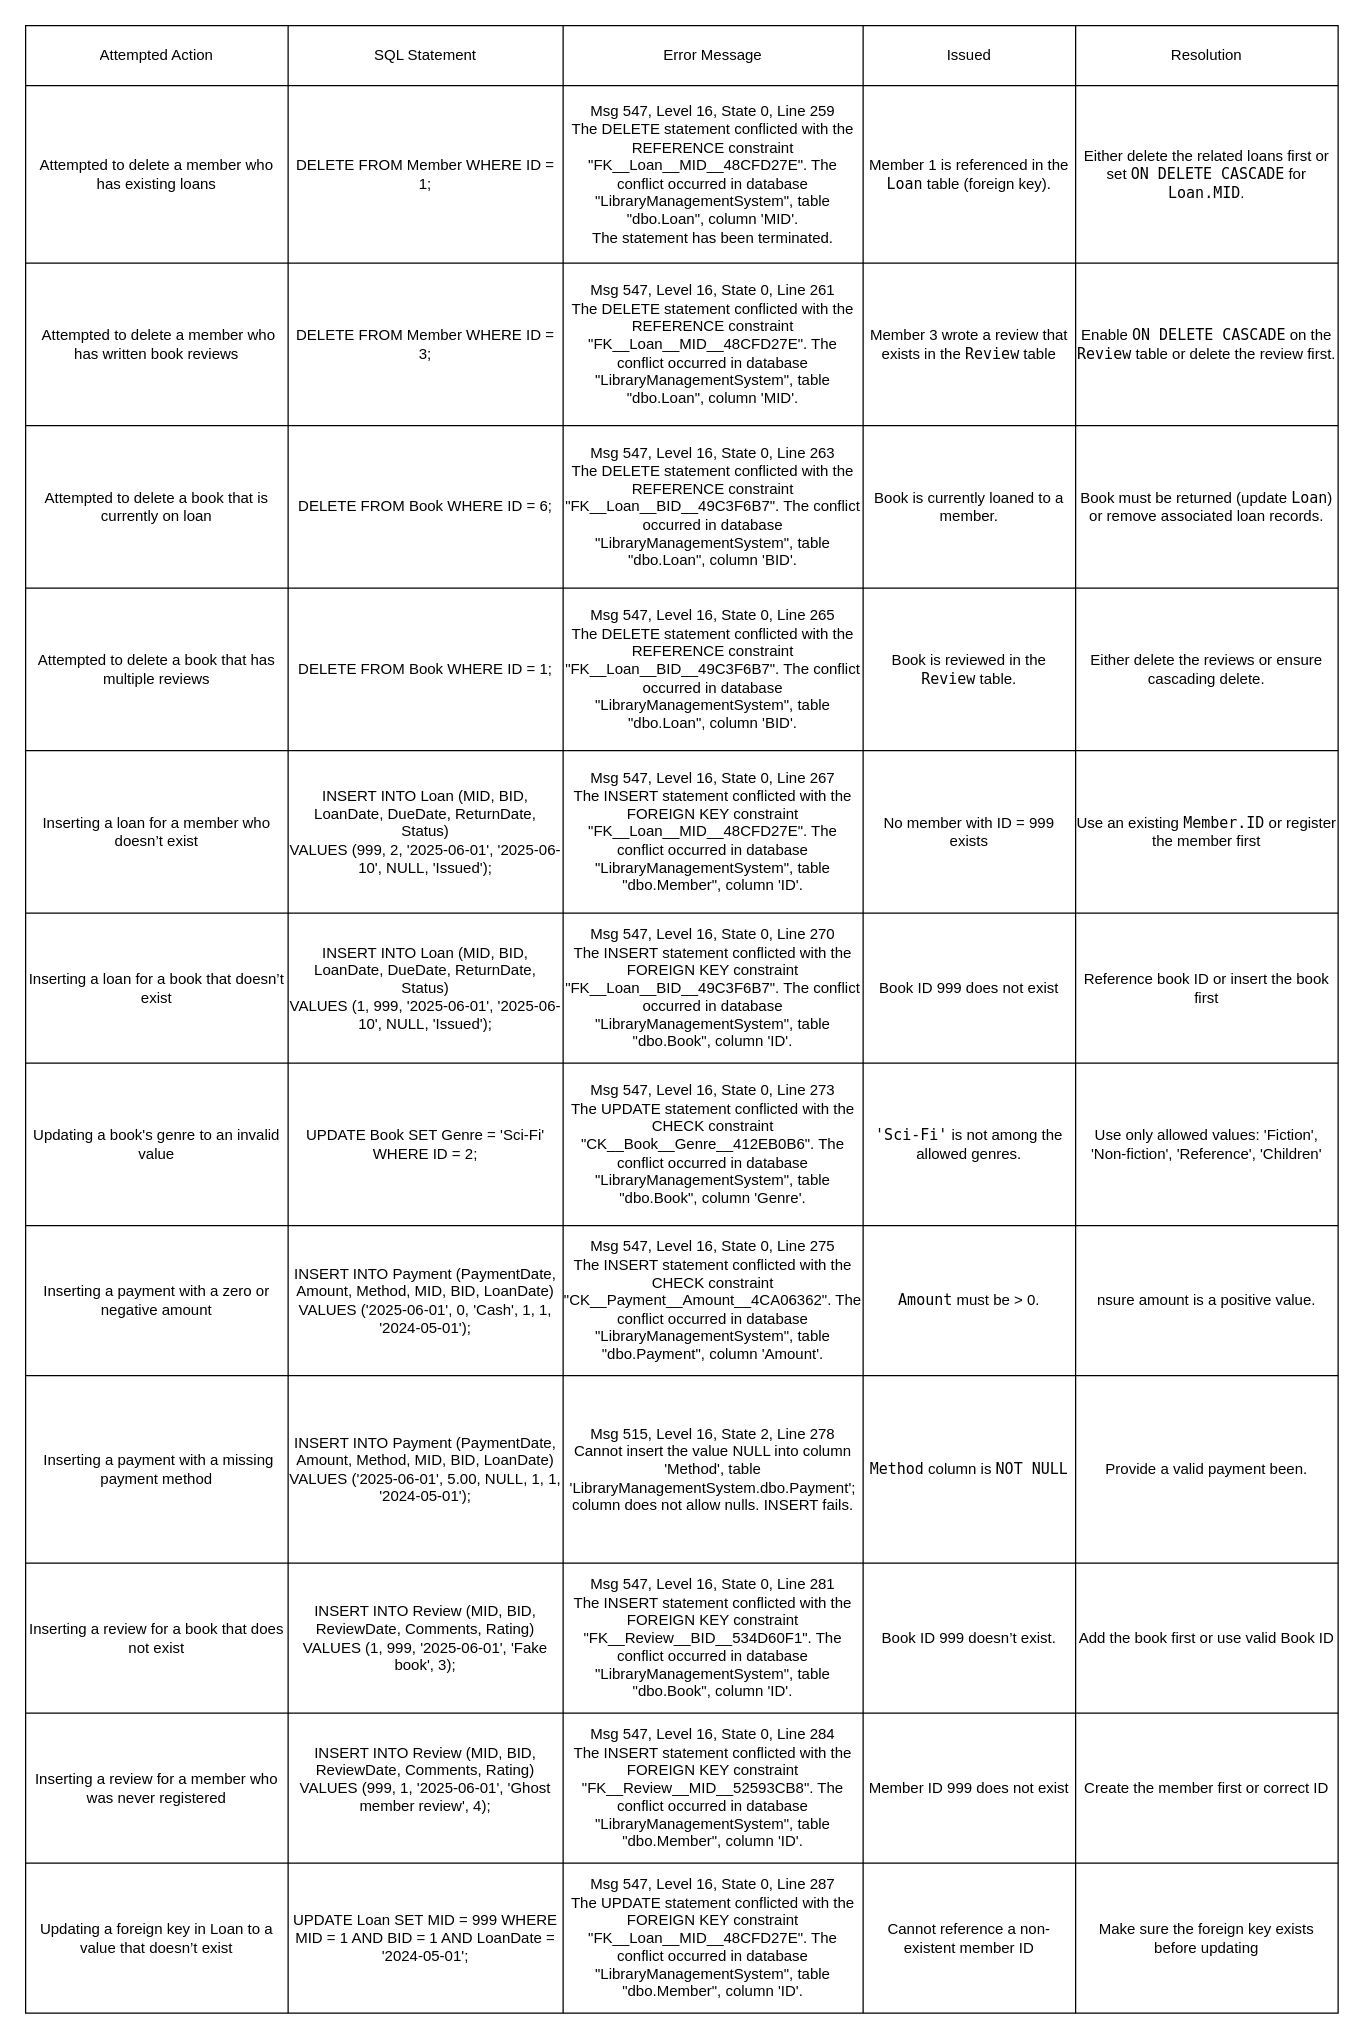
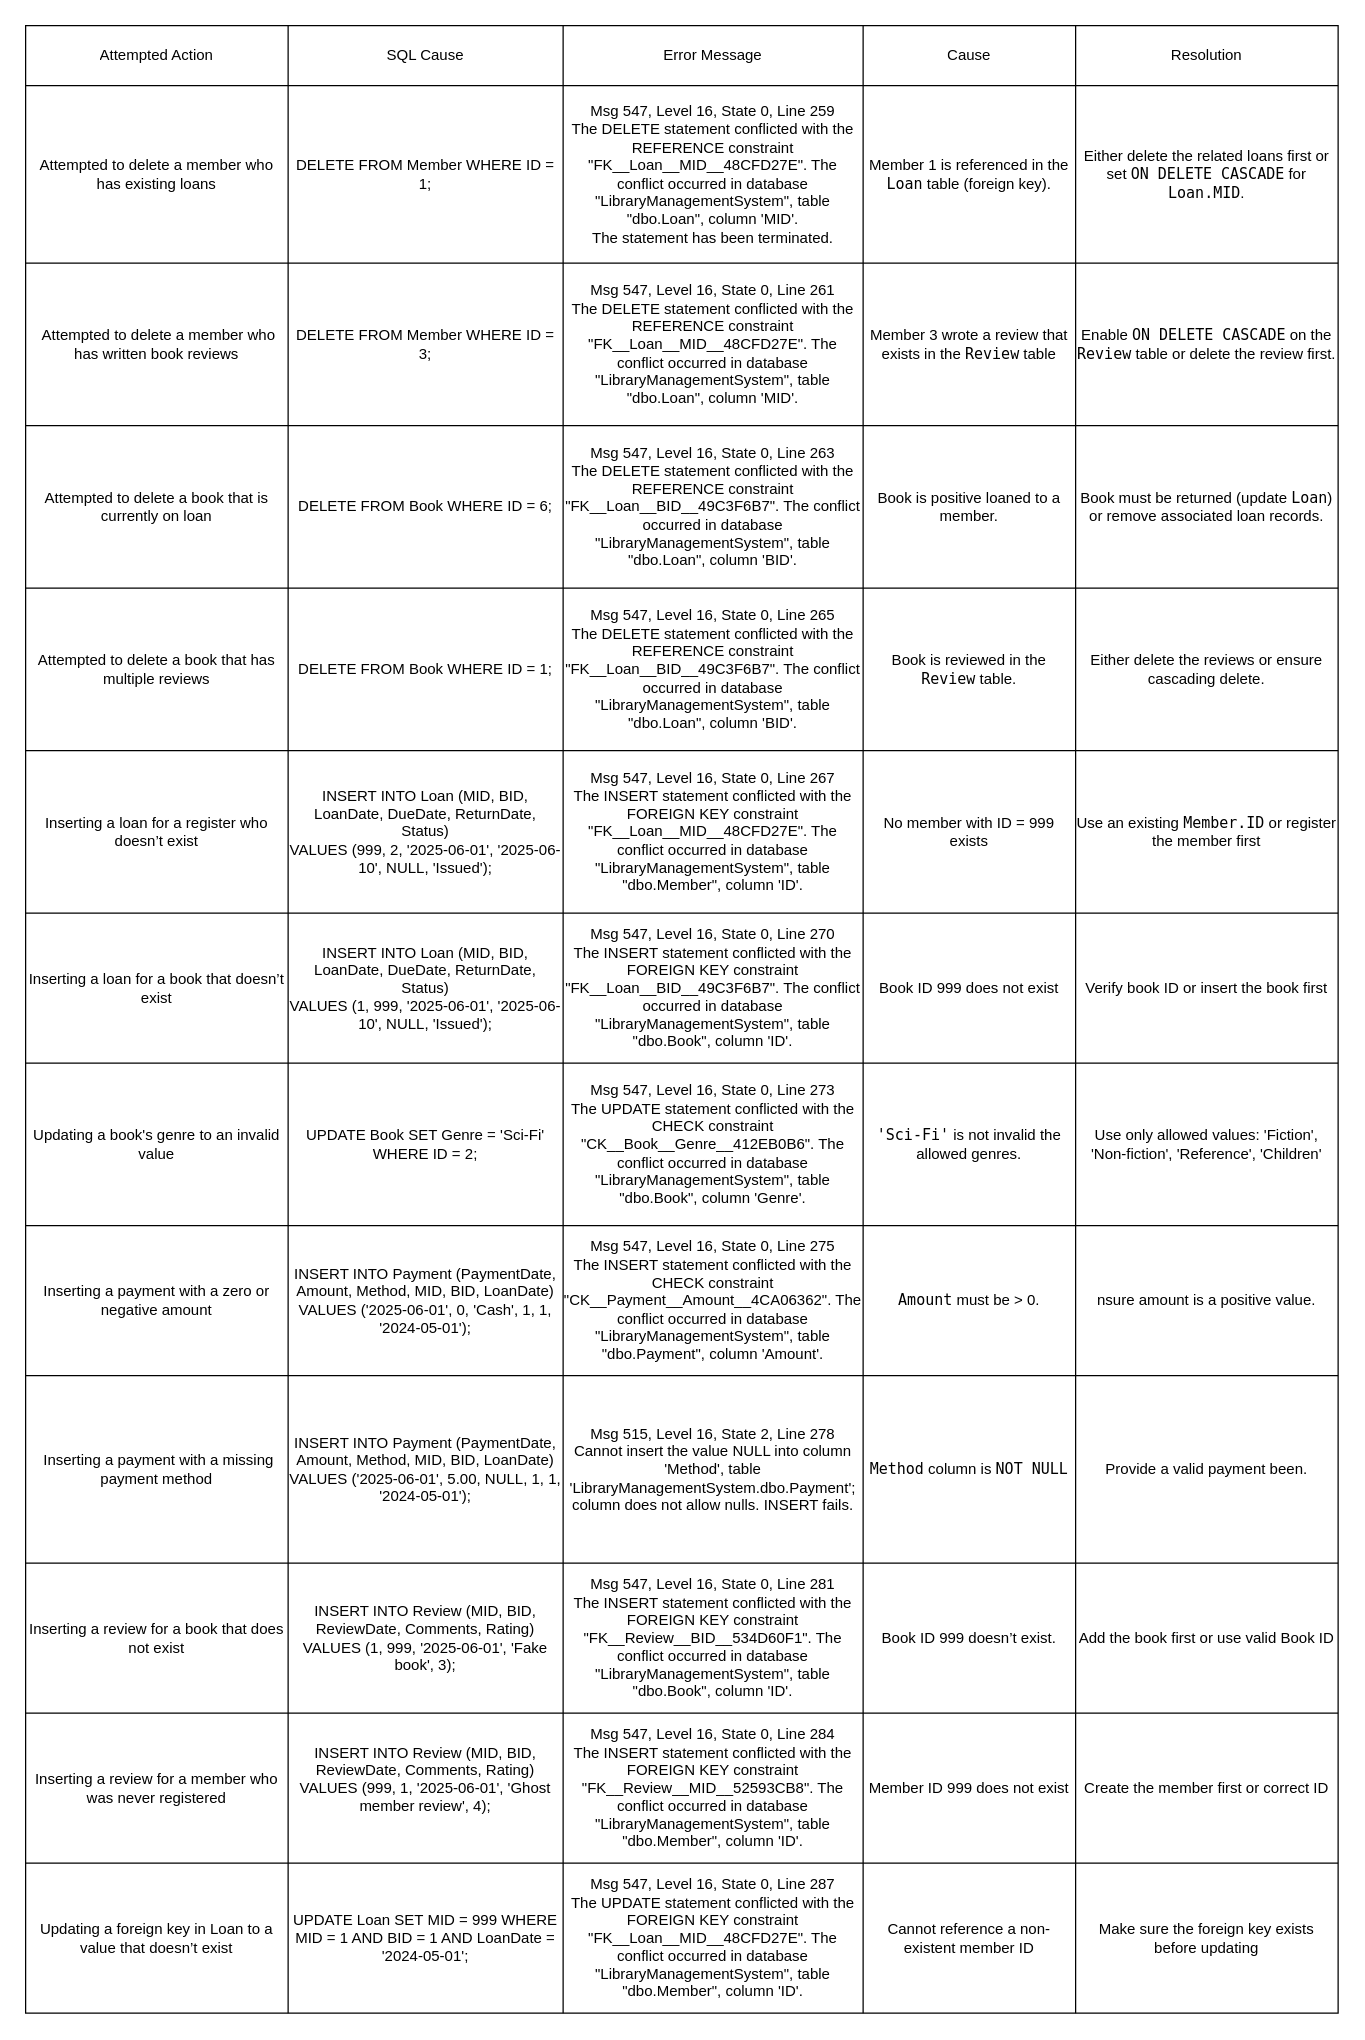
node "SQL Statement": label "SQL Statement" -> "SQL Cause"
node "Issued": label "Issued" -> "Cause"
node "Book is currently loaned to a member.": label "Book is currently loaned to a member." -> "Book is positive loaned to a member."
node "Inserting a loan for a member who doesn’t exist": label "Inserting a loan for a member who doesn’t exist" -> "Inserting a loan for a register who doesn’t exist"
node "Reference book ID or insert the book first": label "Reference book ID or insert the book first" -> "Verify book ID or insert the book first"
node "'Sci-Fi' is not among the allowed genres.": label "'Sci-Fi' is not among the allowed genres." -> "'Sci-Fi' is not invalid the allowed genres."
